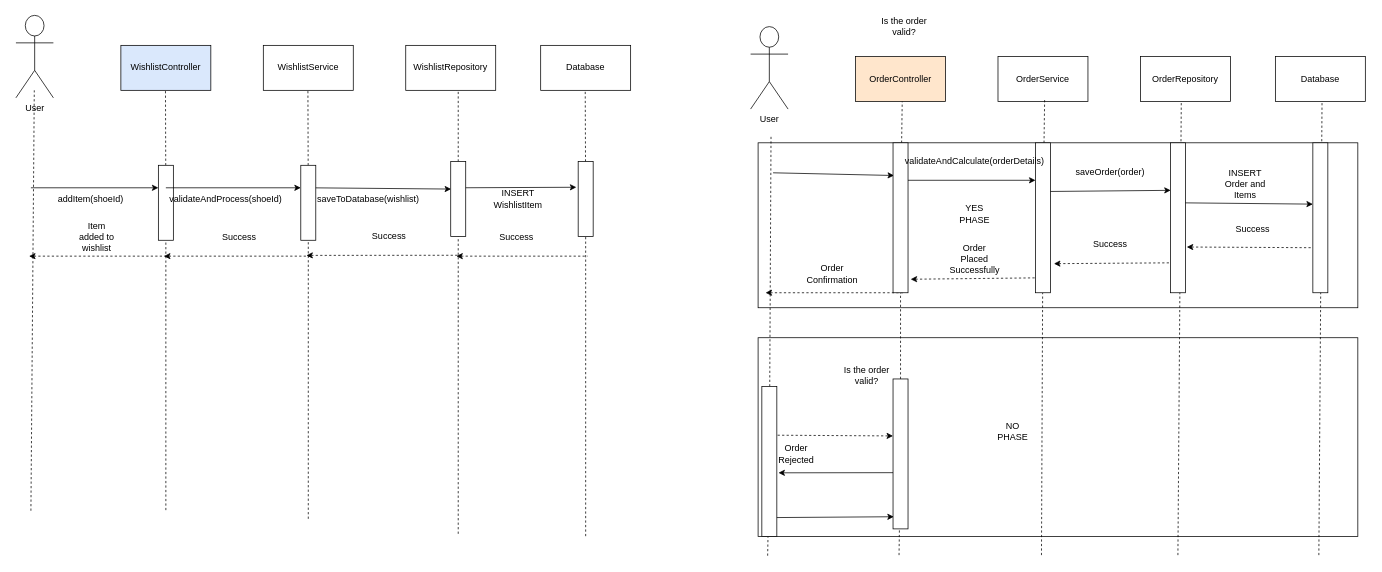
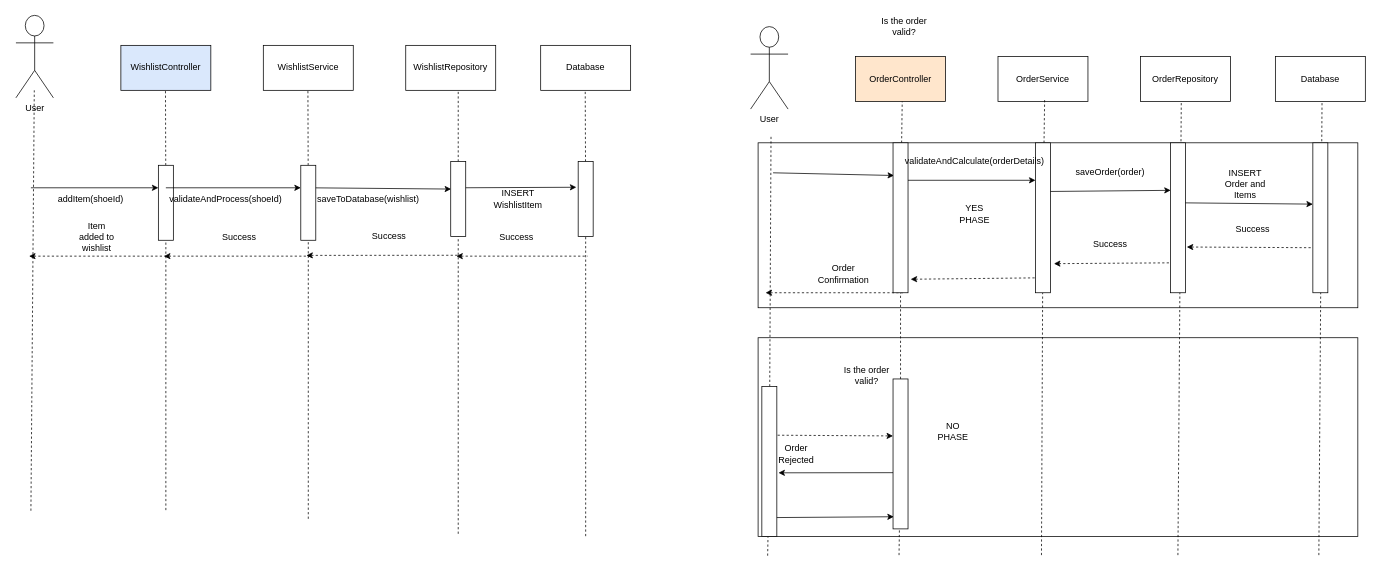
node "Order Placed Successfully": removed
node "Order Confirmation": moved (832, 274) -> (843, 274)
node "NO PHASE": moved (1013, 432) -> (953, 432)
